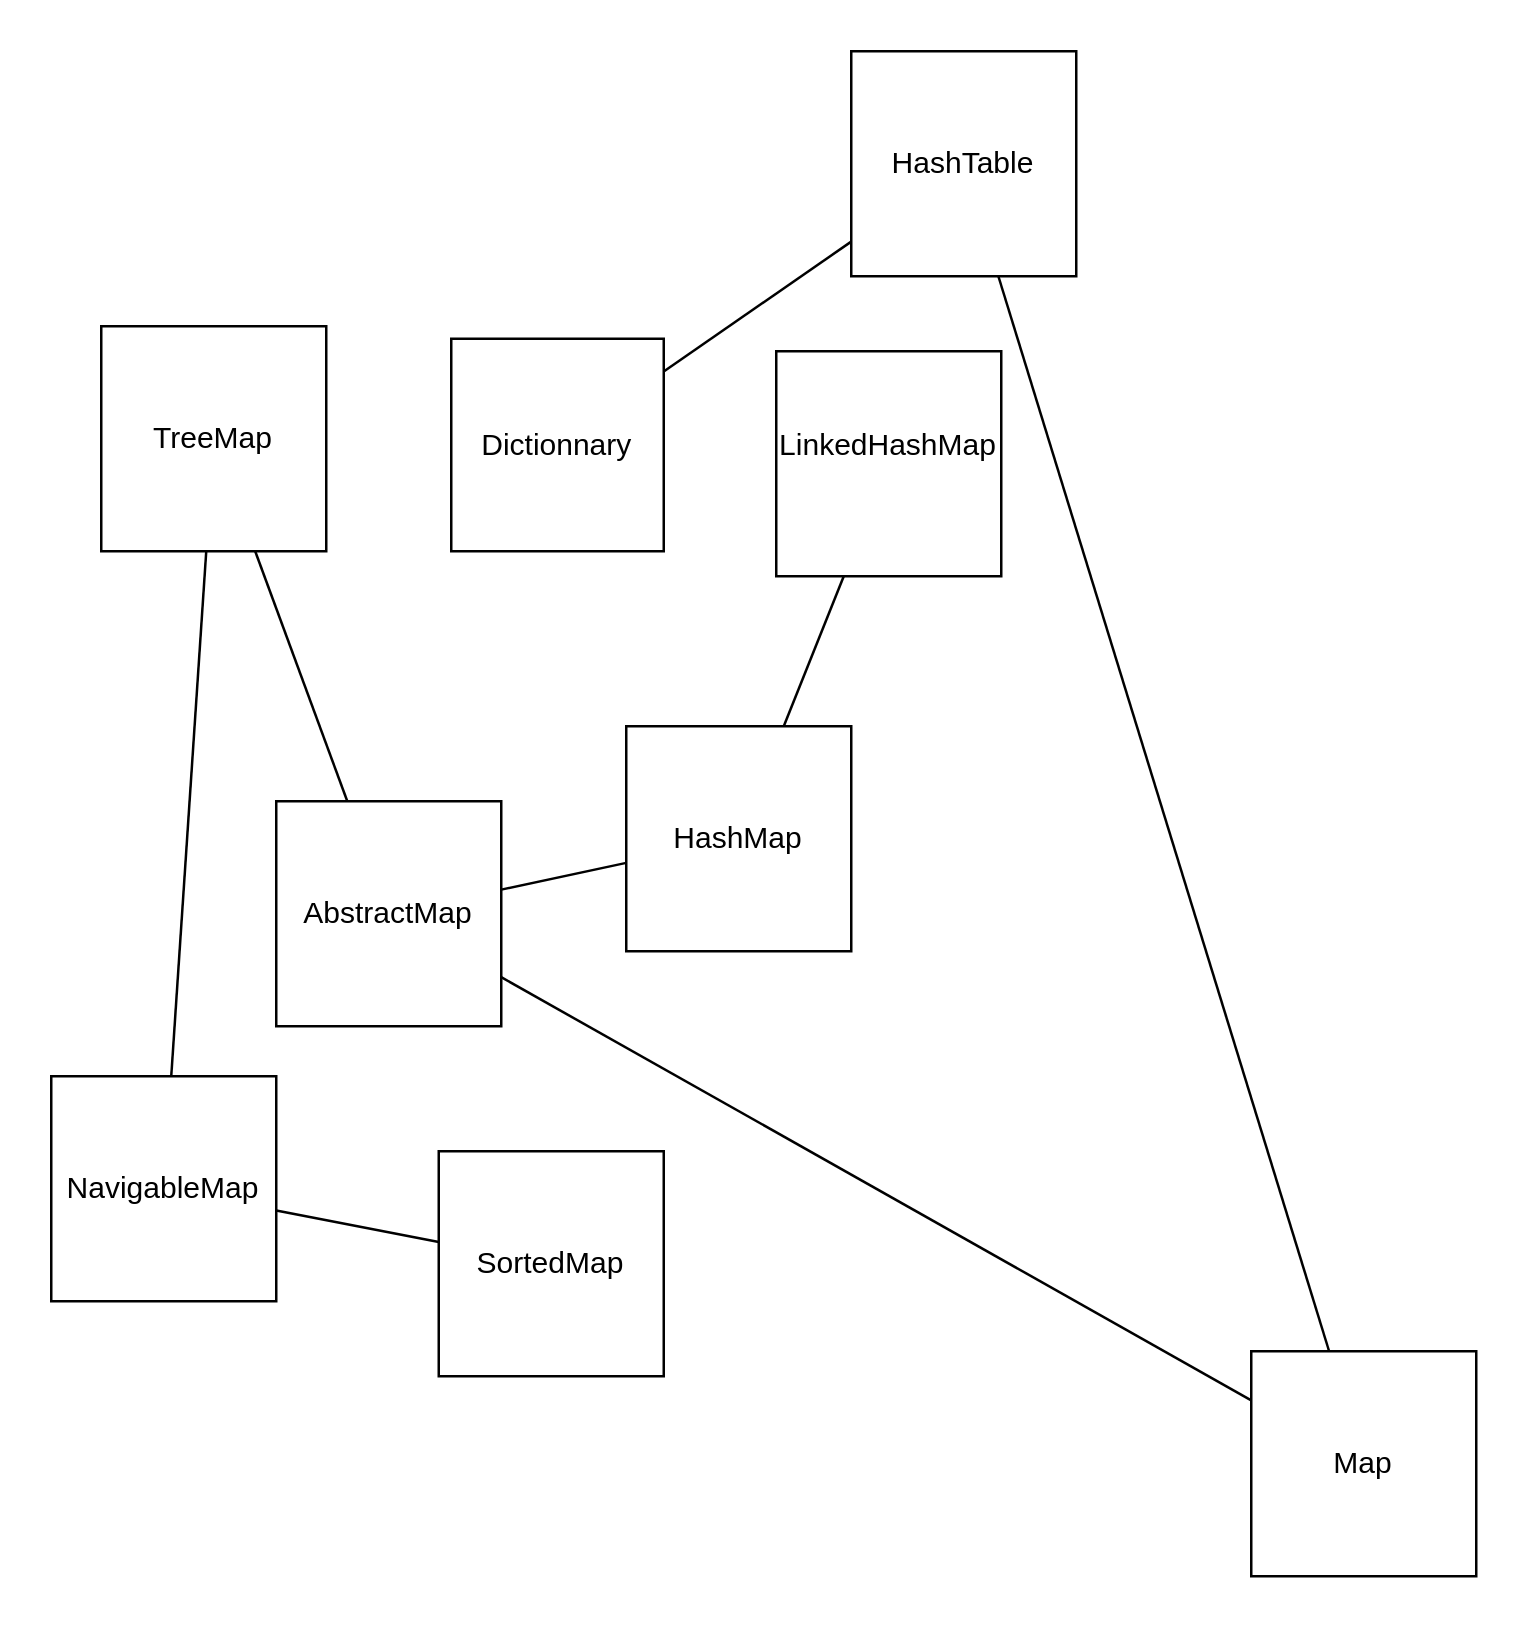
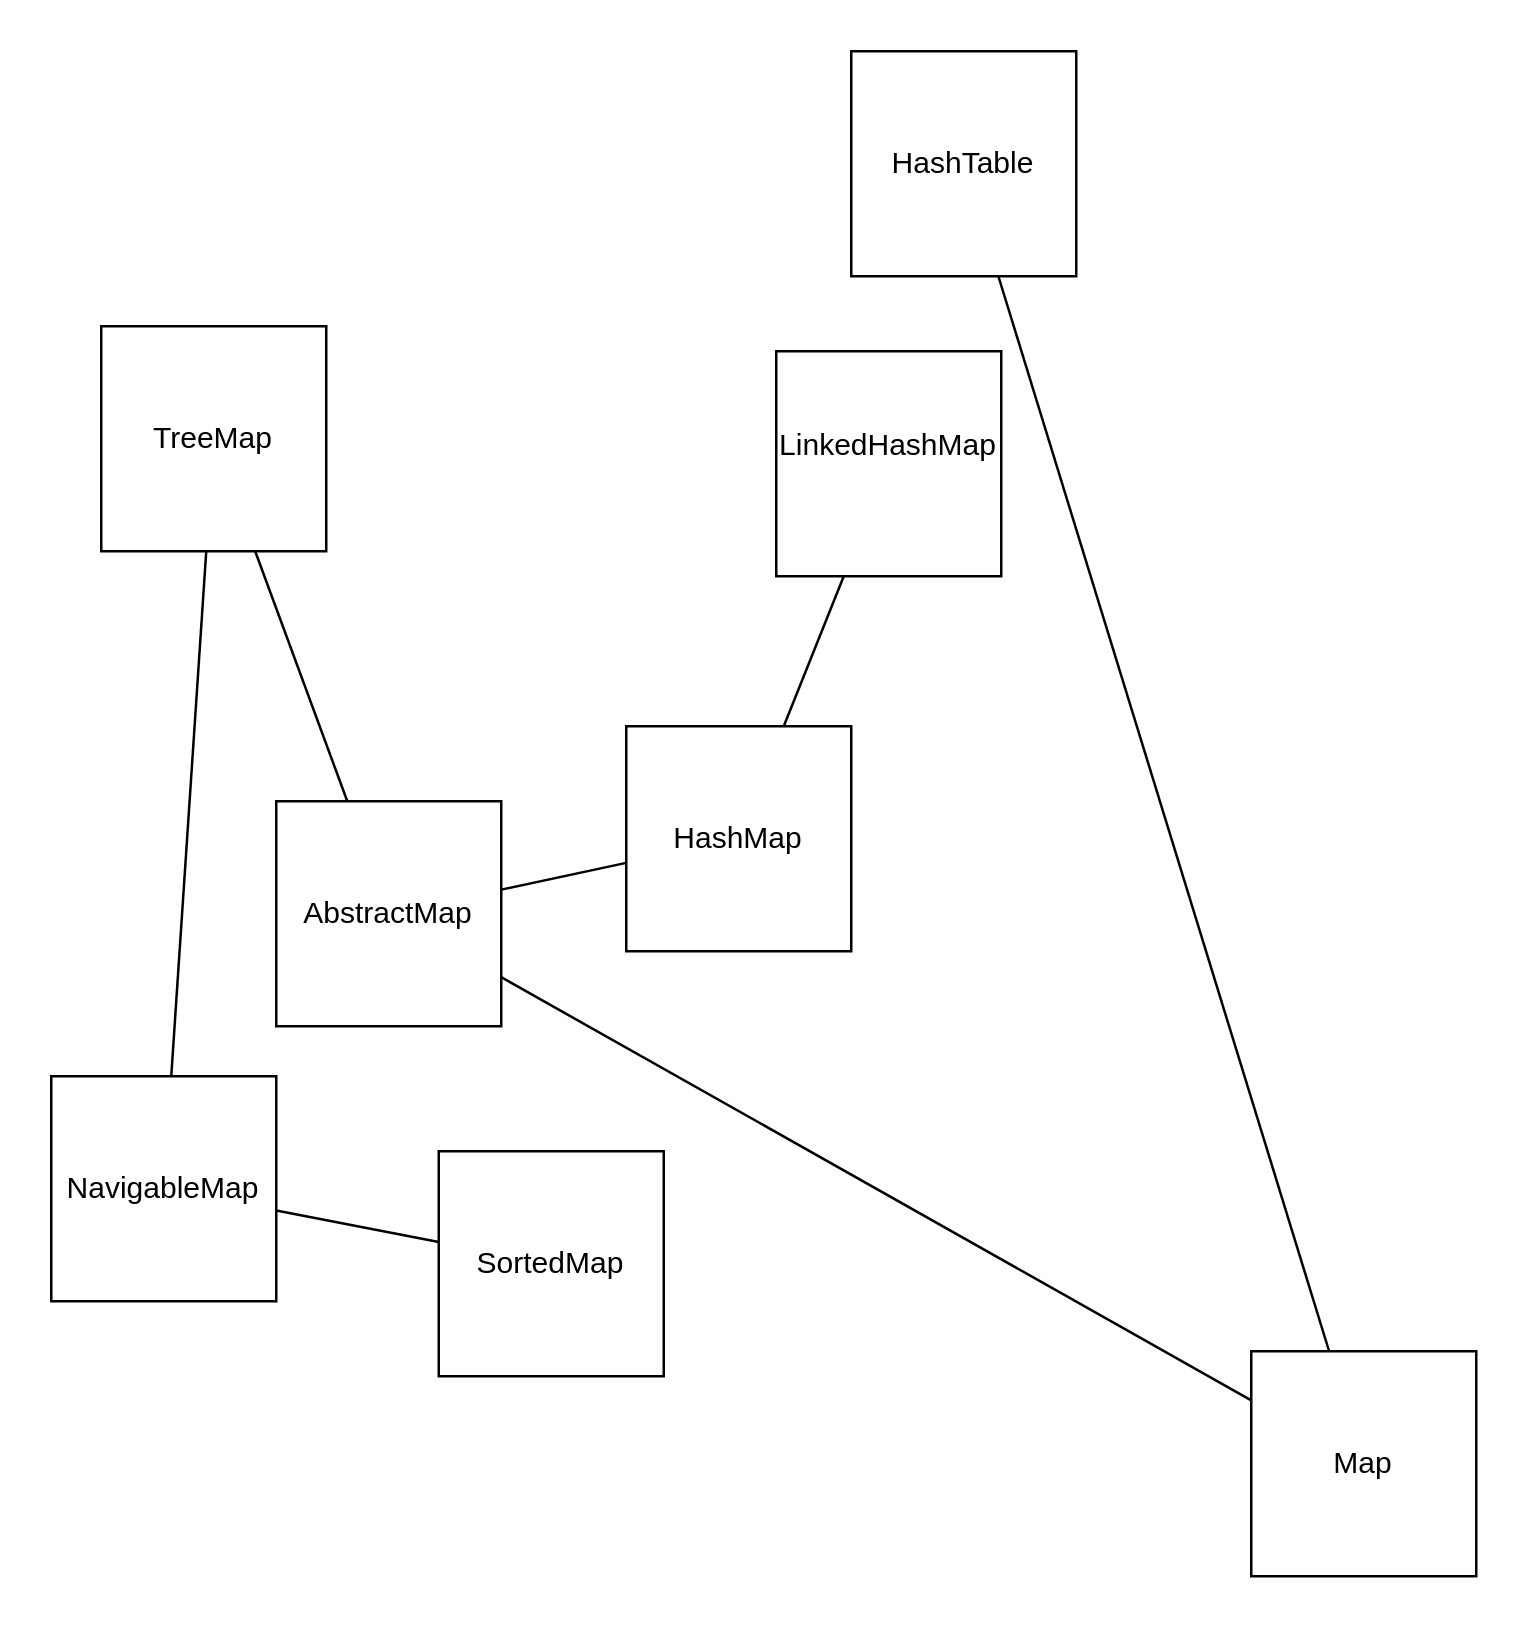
edge "HashTable" -- "Dictionnary": removed
node "Dictionnary": removed
